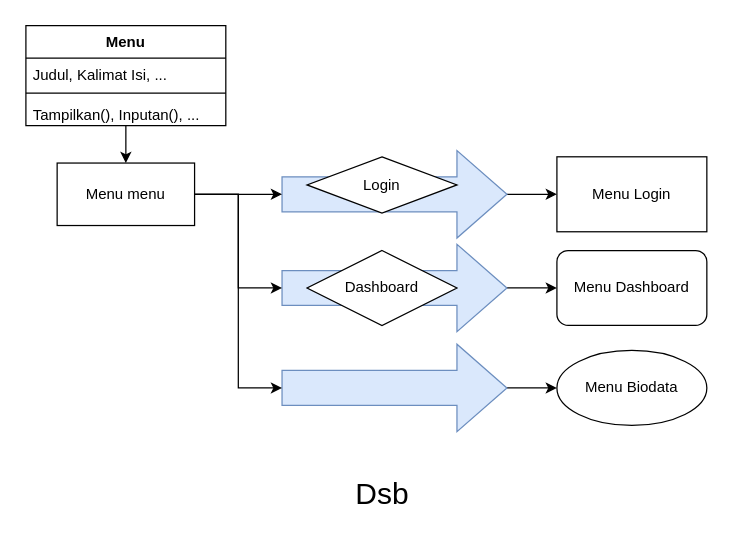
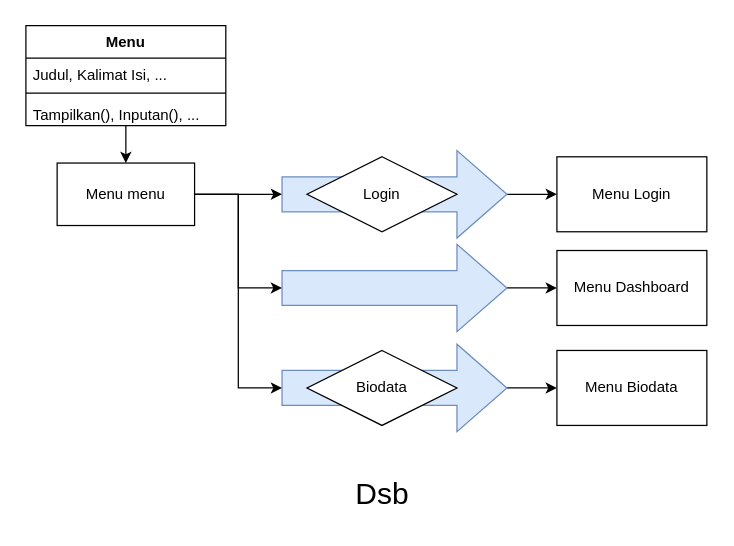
node "Login": size 150x56 -> 150x75
node "Dashboard": removed
node "Menu Dashboard": shape rounded rectangle -> rectangle
node "Biodata": added
node "Menu Biodata": shape ellipse -> rectangle
